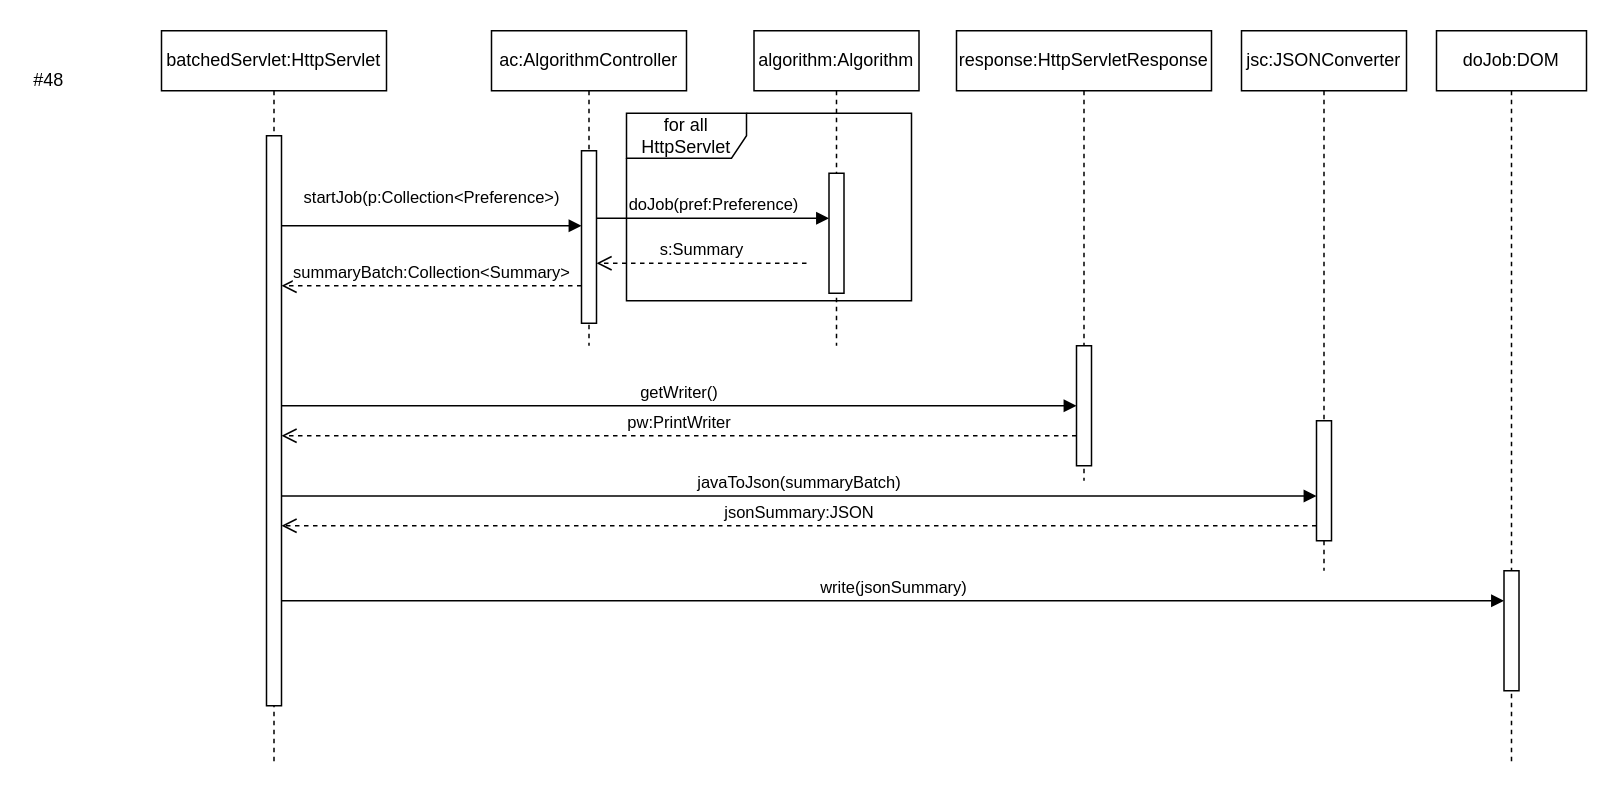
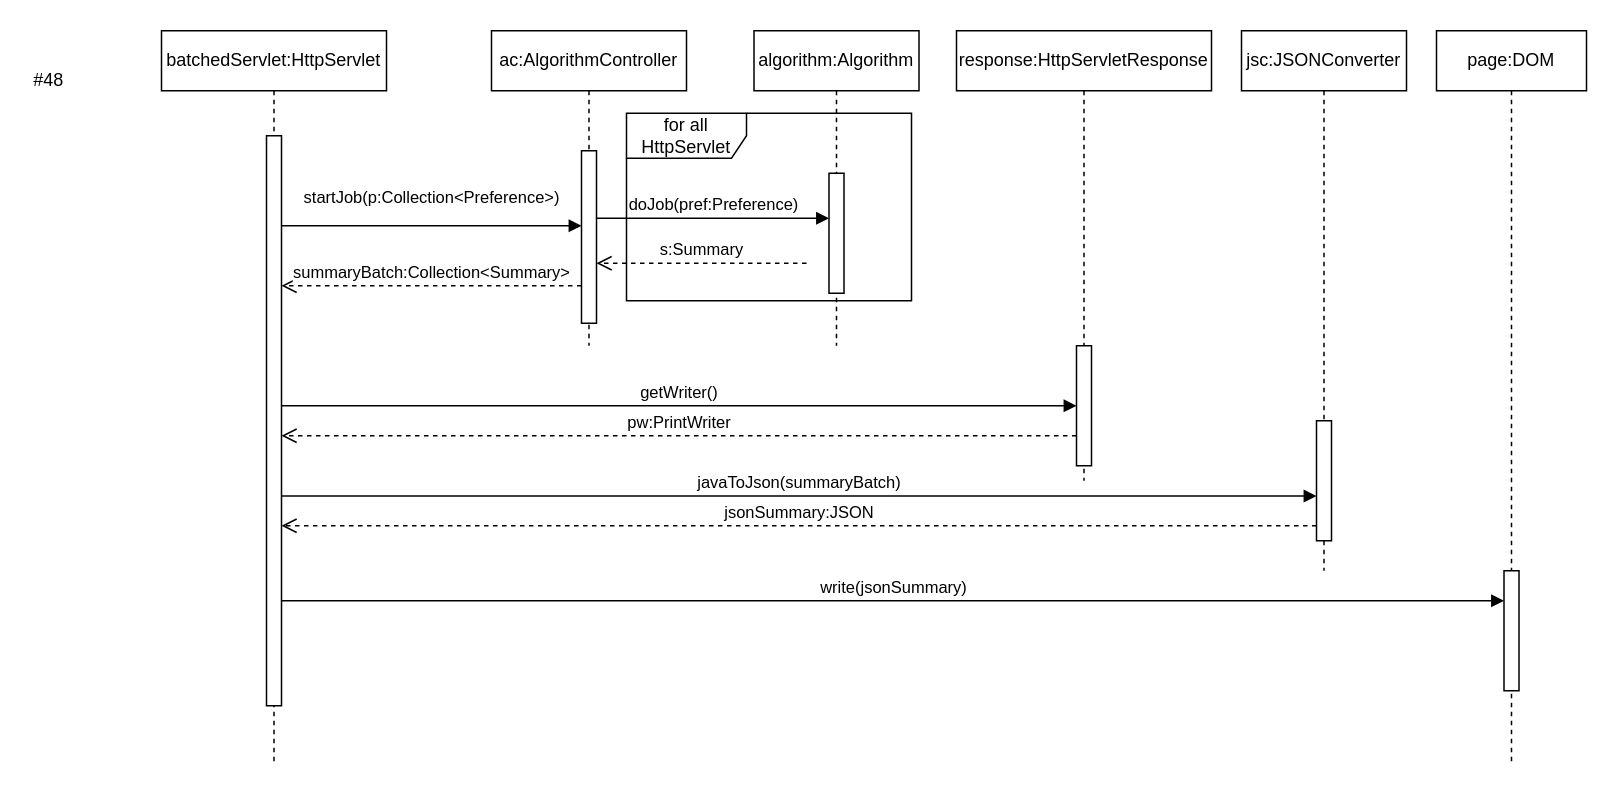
node "doJob:DOM": label "doJob:DOM" -> "page:DOM"
